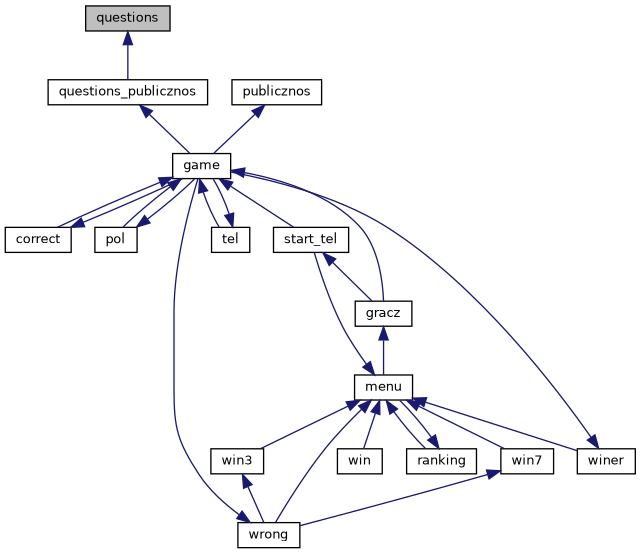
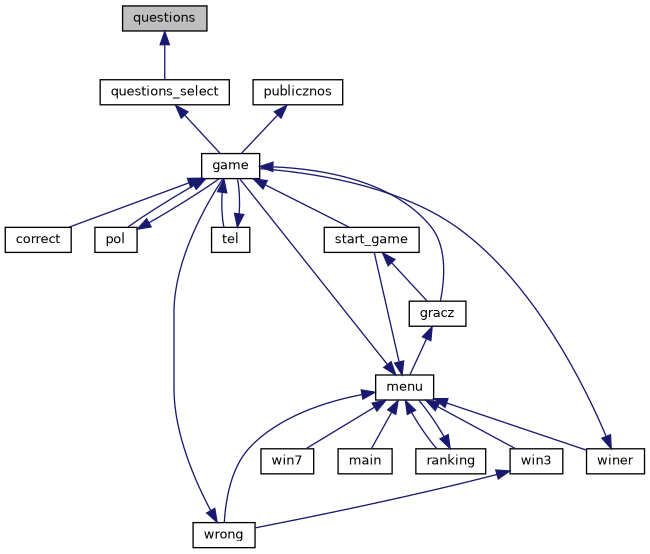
node "questions_publicznos": label "questions_publicznos" -> "questions_select"
edge "game" -> "correct": now "game" -> "menu"
node "start_tel": label "start_tel" -> "start_game"
node "win": label "win" -> "main"
edge "wrong" -> "win7": removed
